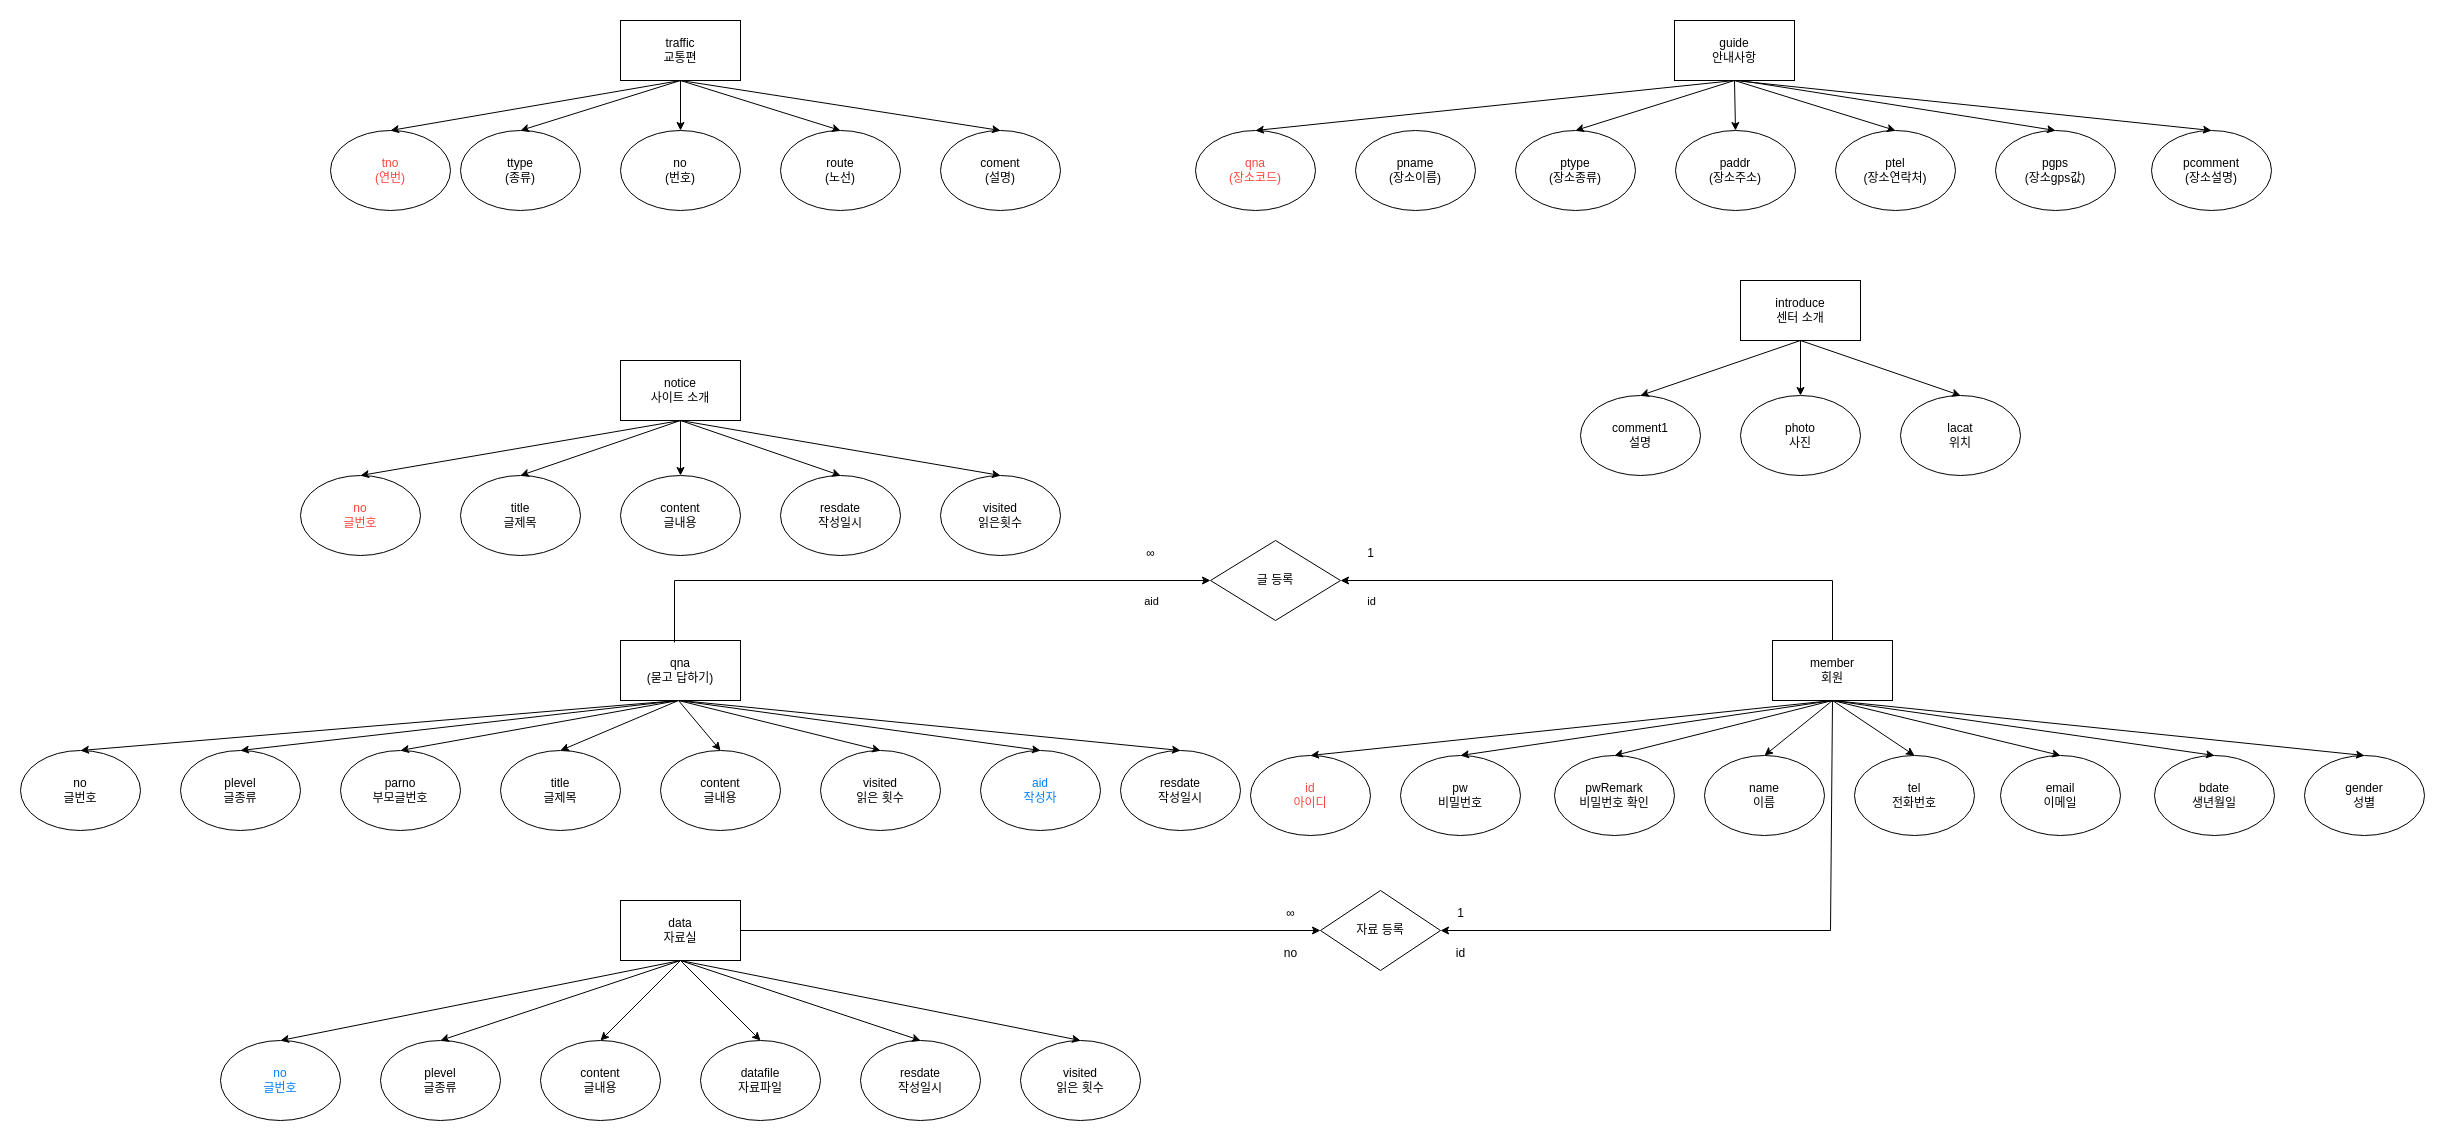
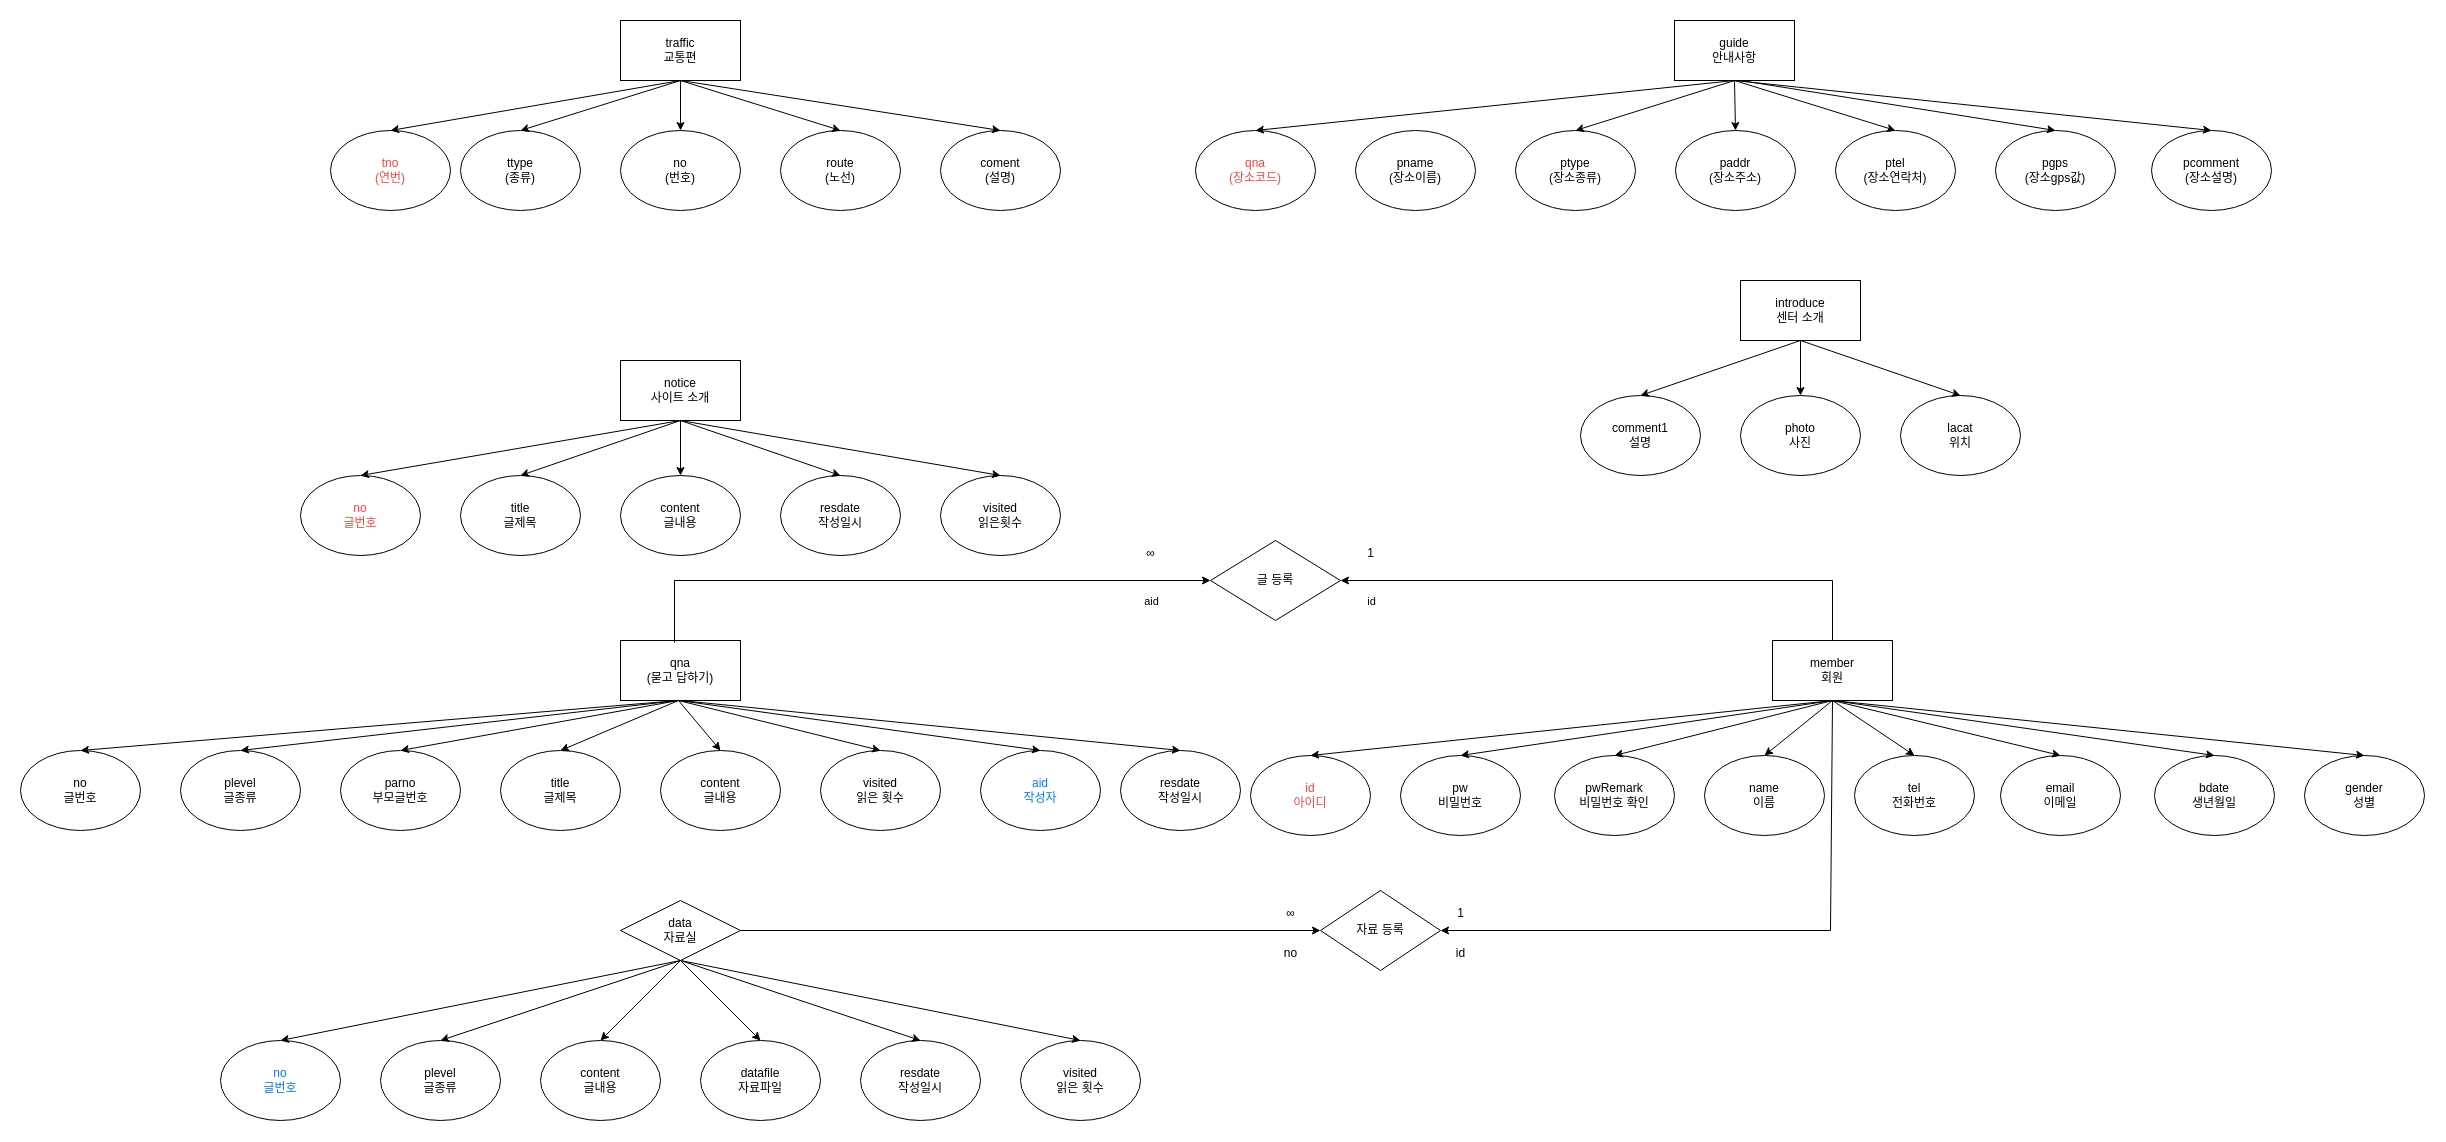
node "data 자료실": shape rectangle -> diamond
